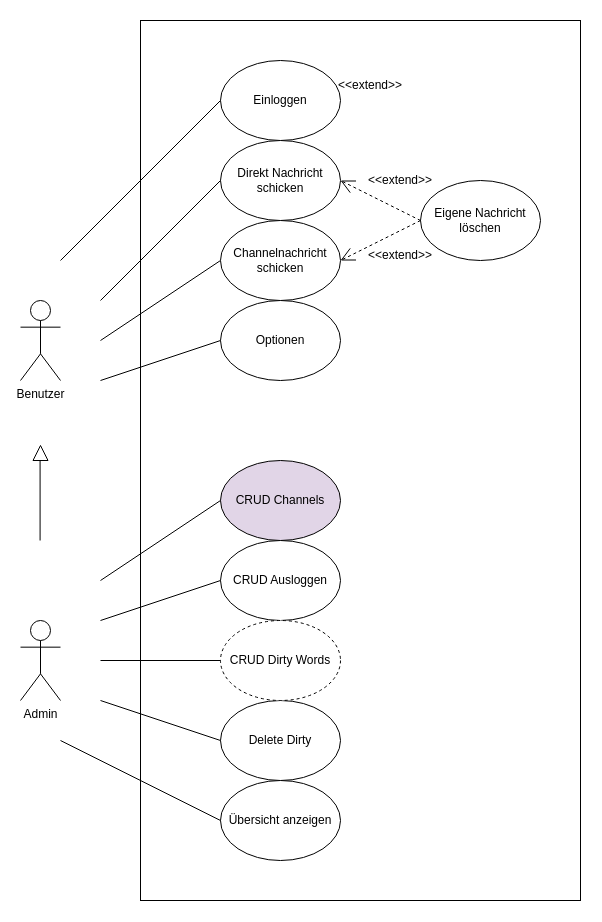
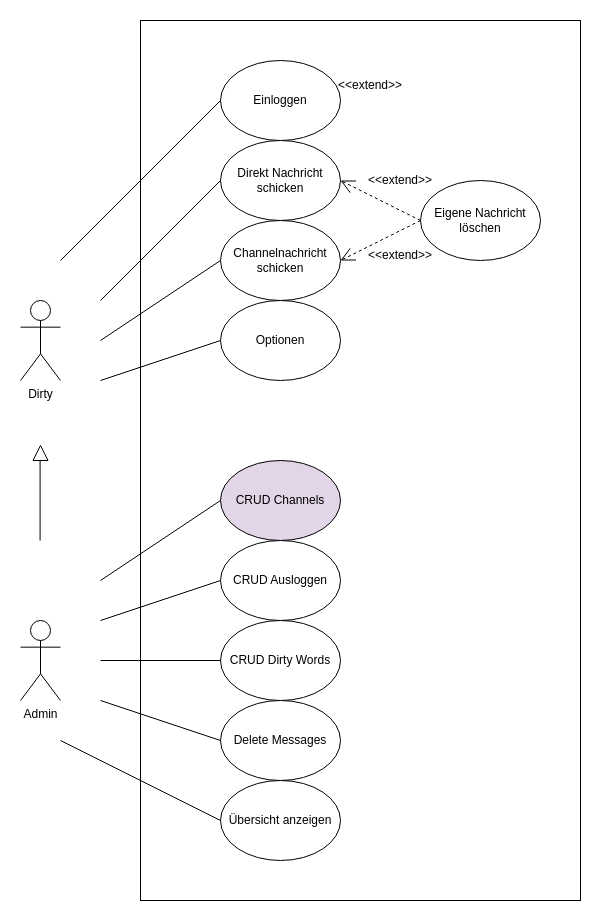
node "Benutzer": label "Benutzer" -> "Dirty"
node "CRUD Dirty Words": style dashed -> solid
node "Delete Dirty": label "Delete Dirty" -> "Delete Messages"
